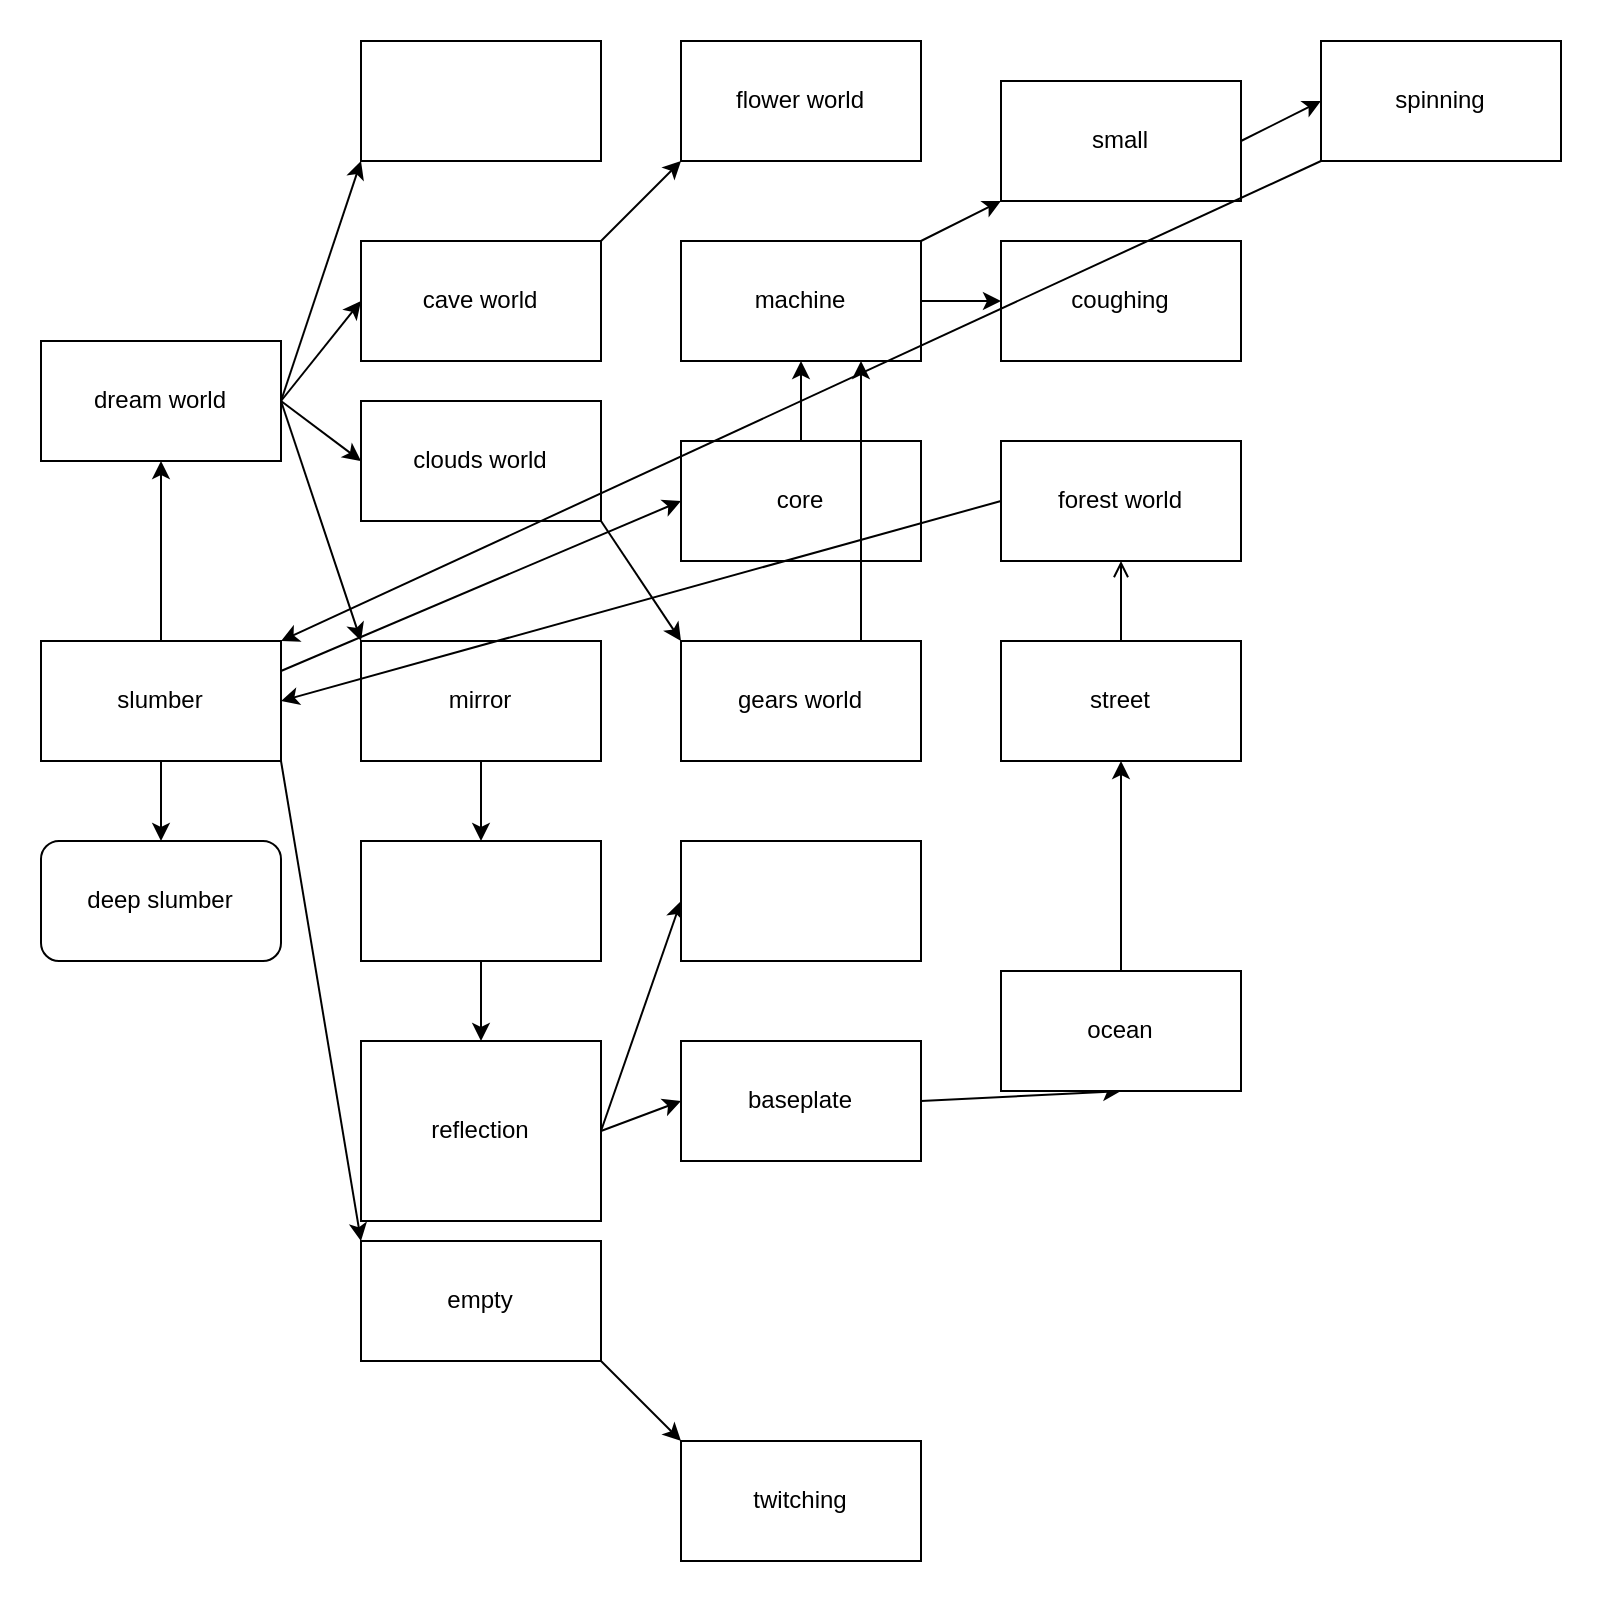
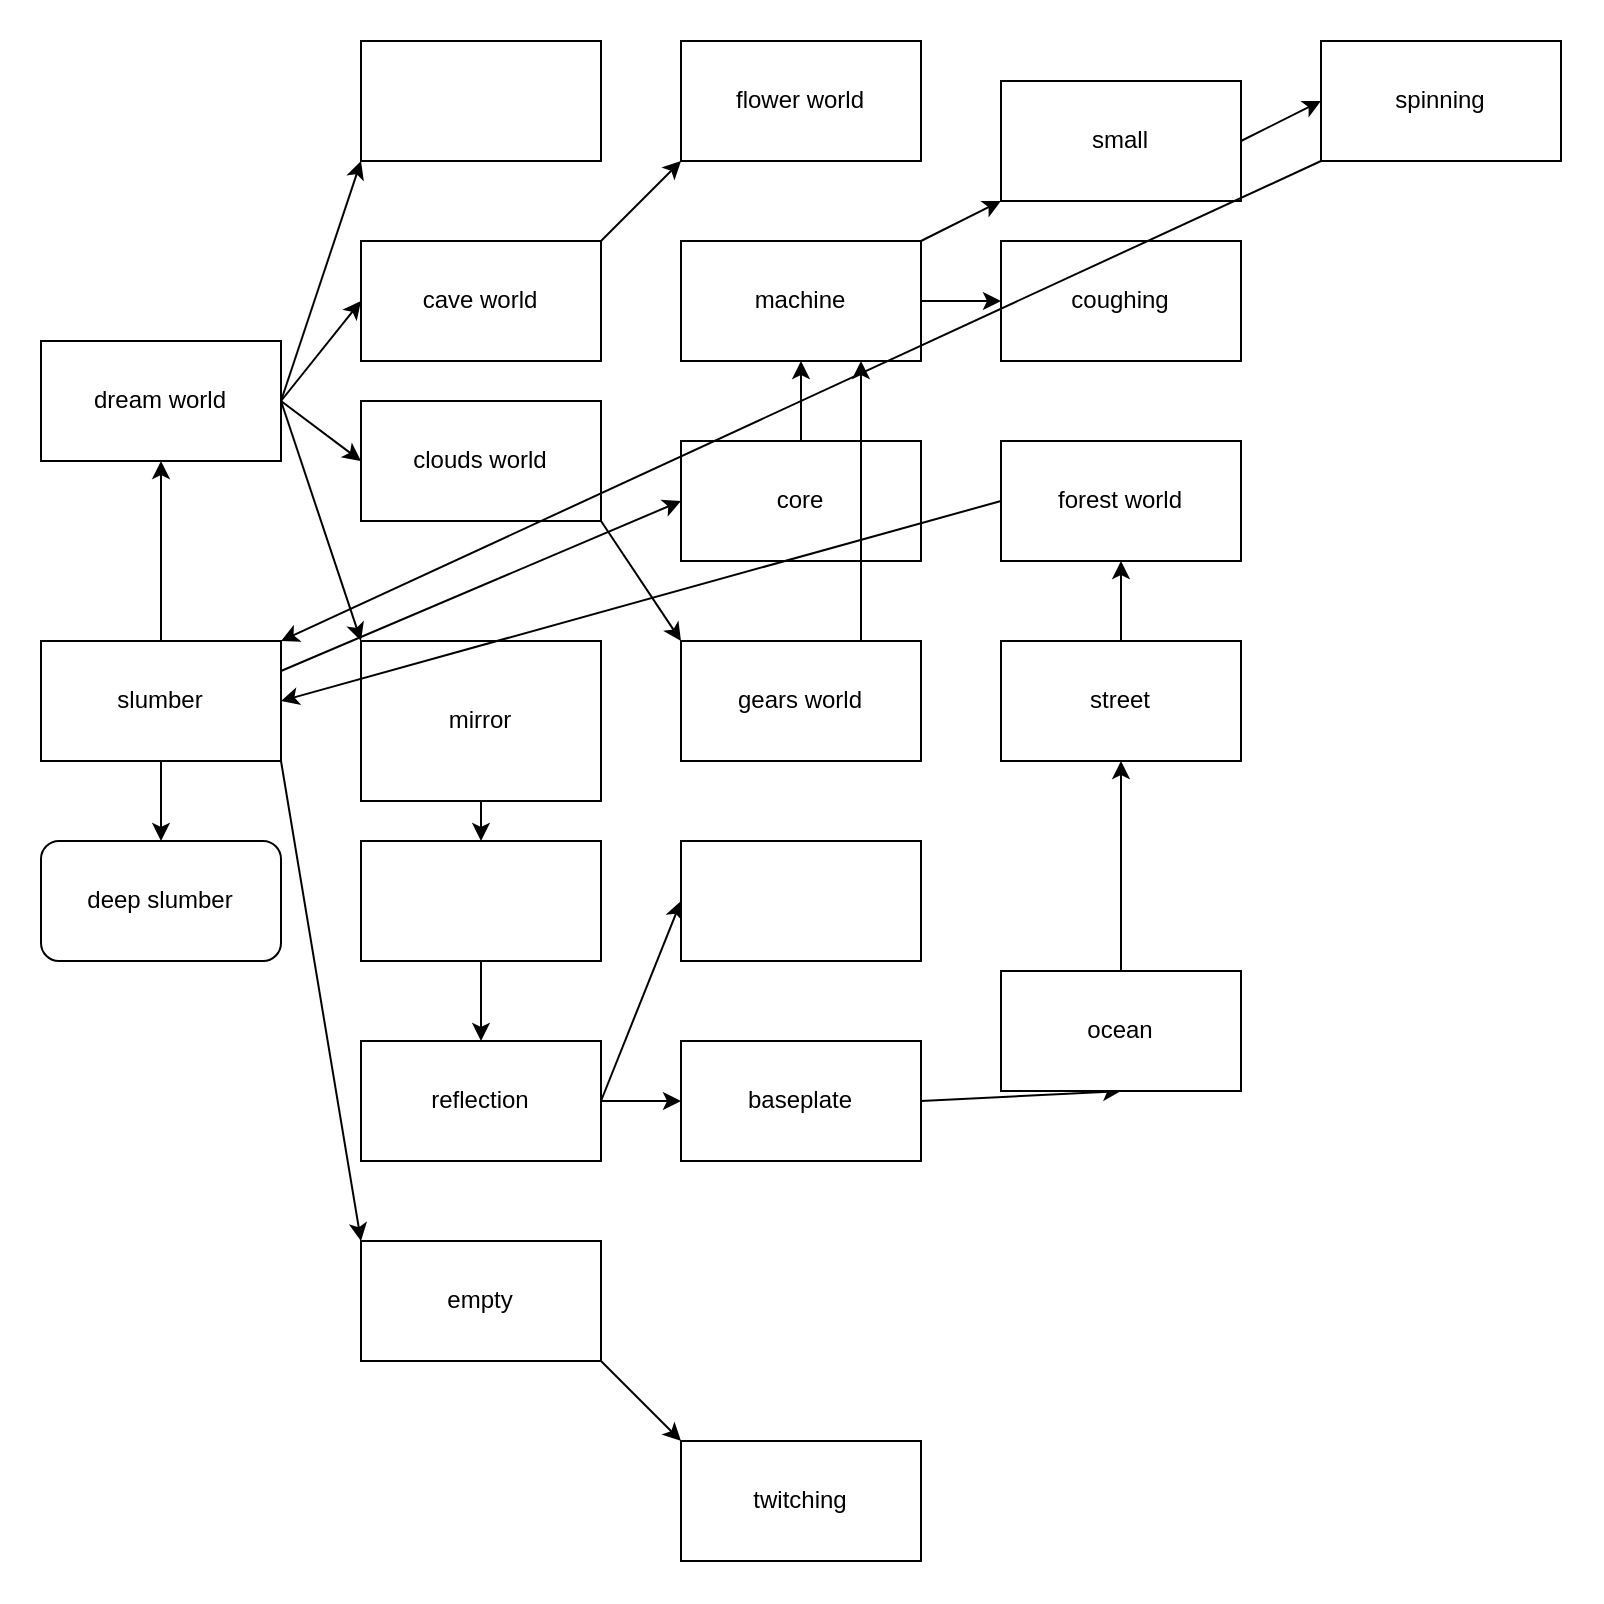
edge "street" -> "forest world": arrowhead open -> classic
node "mirror": size 240x120 -> 240x160
node "reflection": size 240x180 -> 240x120
